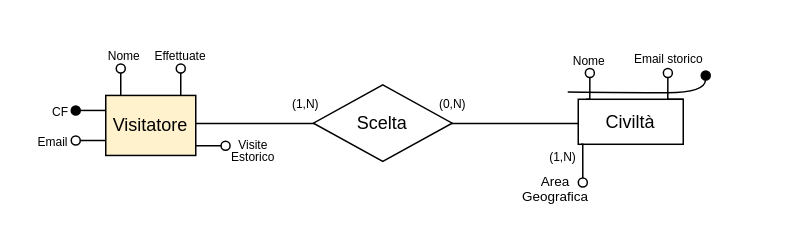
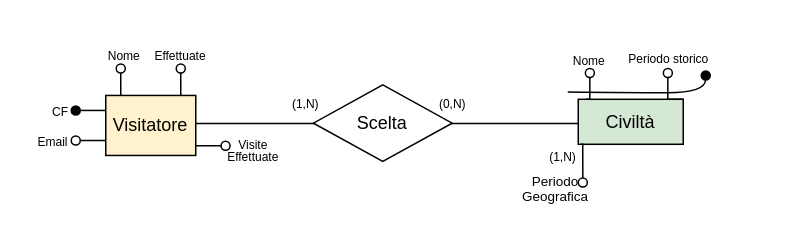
node "Email storico": label "Email storico" -> "Periodo storico"
node "Civiltà": fillcolor #ffffff -> #d5e8d4
node "Visite Estorico": label "Visite Estorico" -> "Visite Effettuate"
node "Area Geografica": label "Area Geografica" -> "Periodo Geografica"
